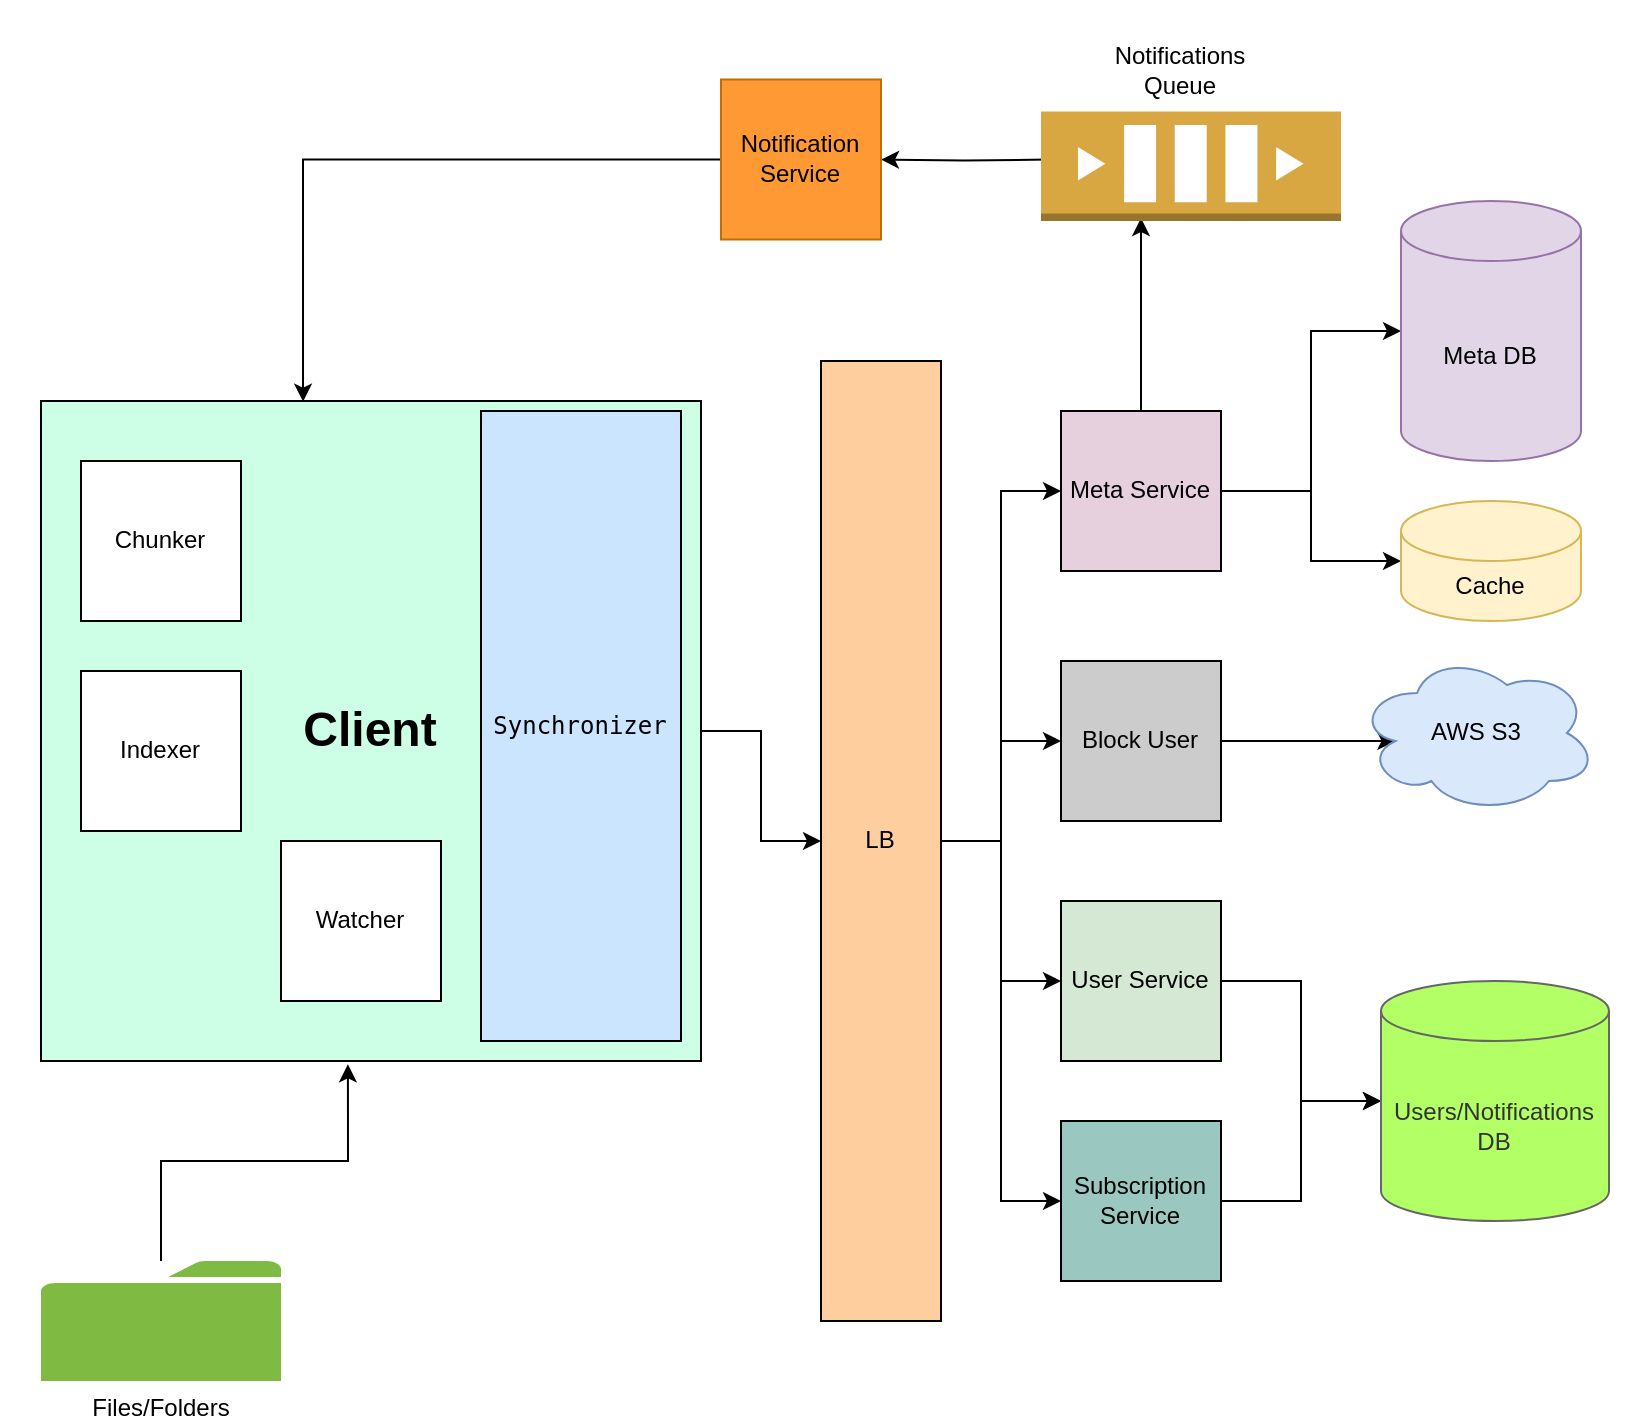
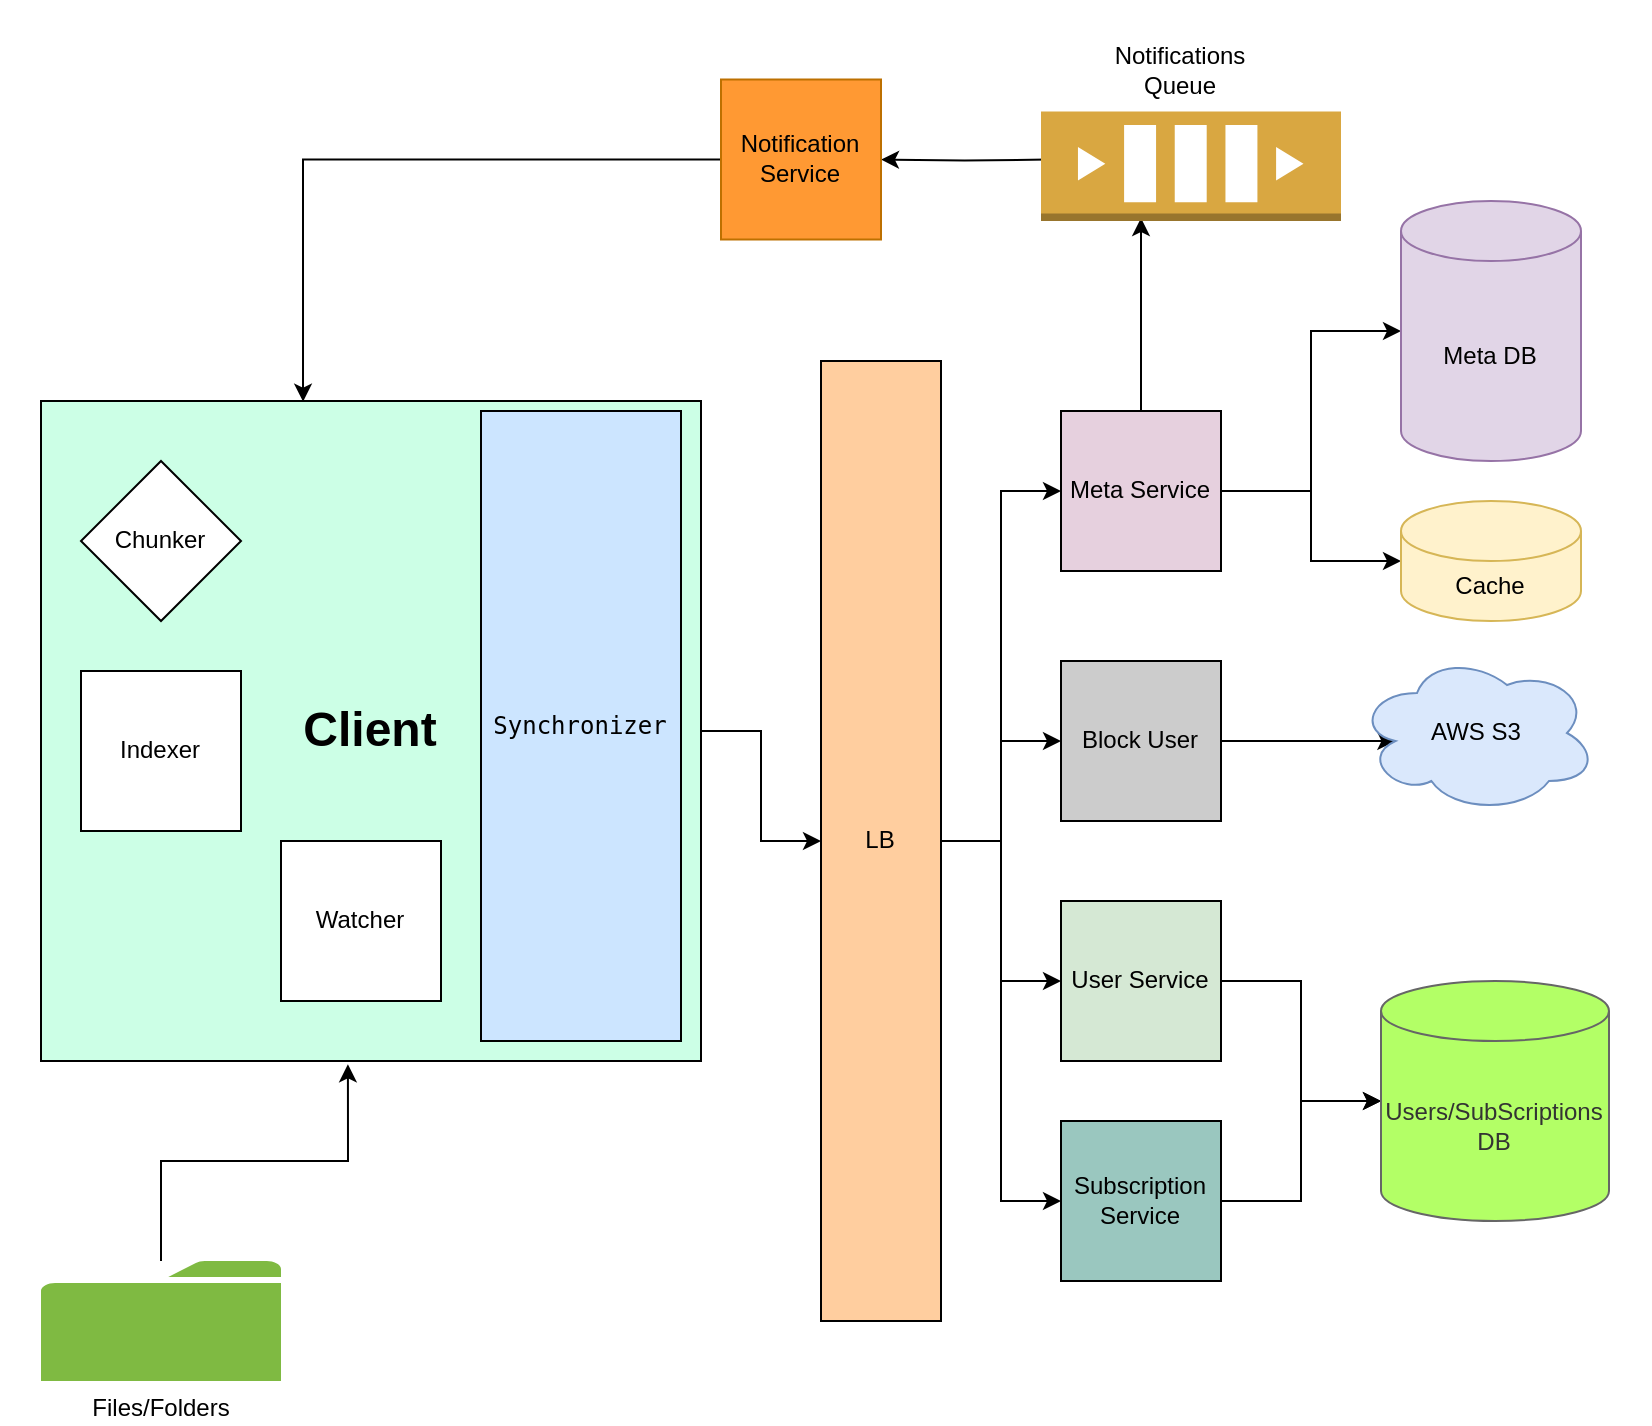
node "Chunker": shape rectangle -> diamond
node "Users/Notifications DB": label "Users/Notifications DB" -> "Users/SubScriptions DB"
